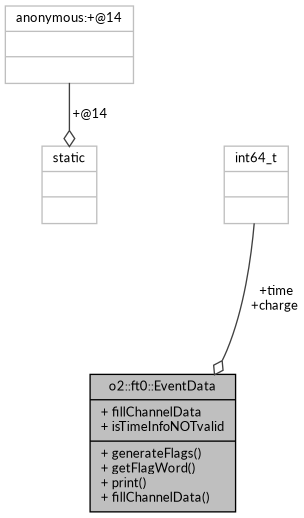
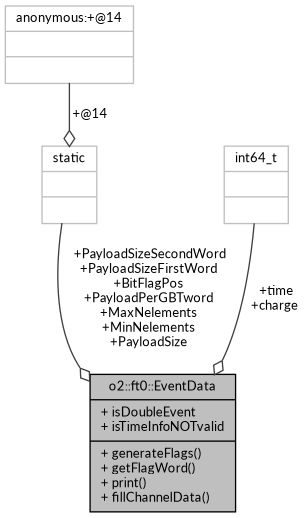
edge "static" -> "o2::ft0::EventData": added, label "+PayloadSizeSecondWord +PayloadSizeFirstWord +BitFlagPos +PayloadPerGBTword +MaxNelements +MinNelements +PayloadSize"
node "o2::ft0::EventData": text "+ fillChannelData" -> "+ isDoubleEvent"
